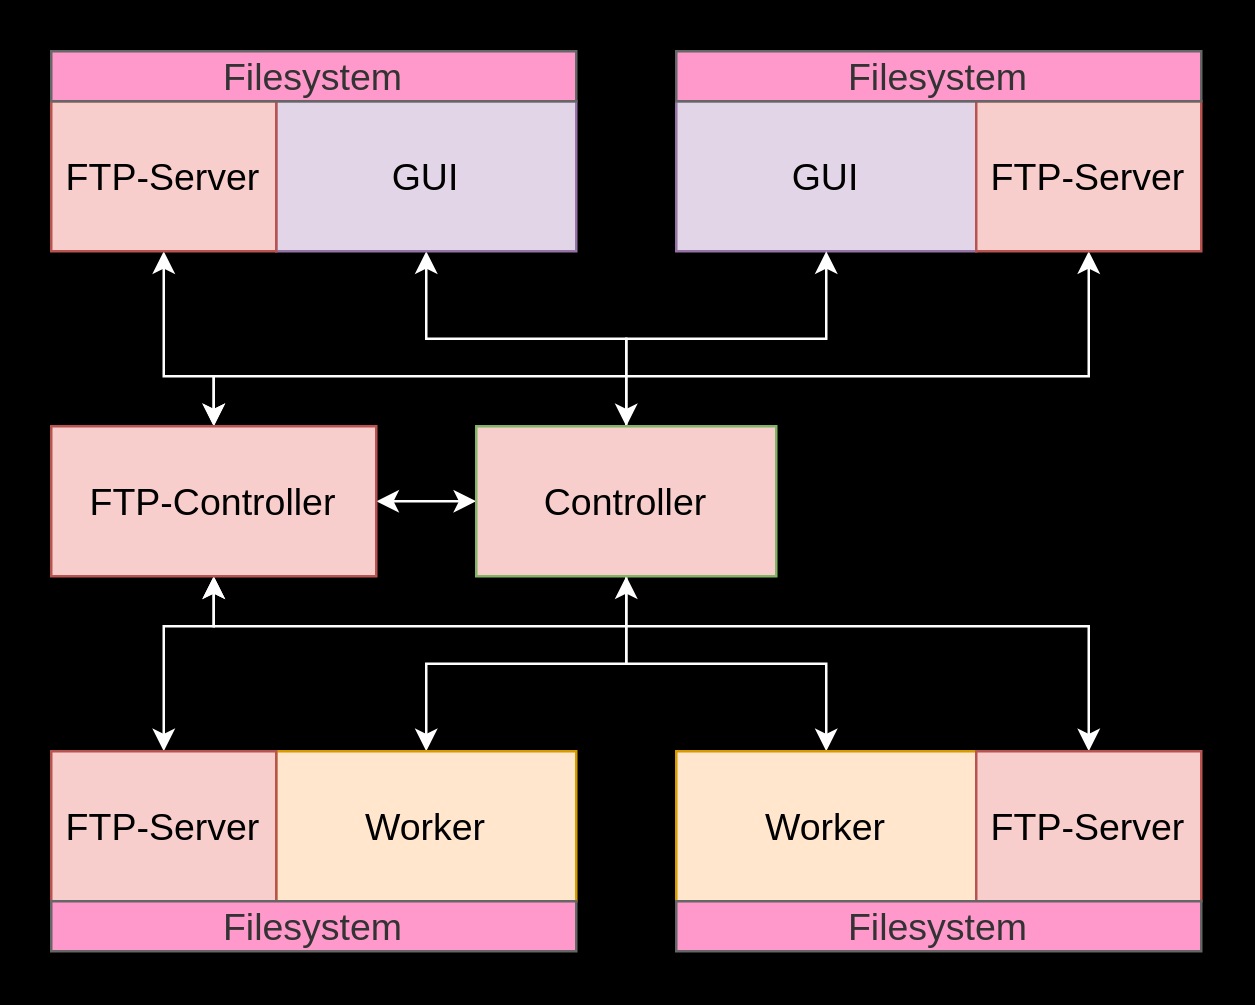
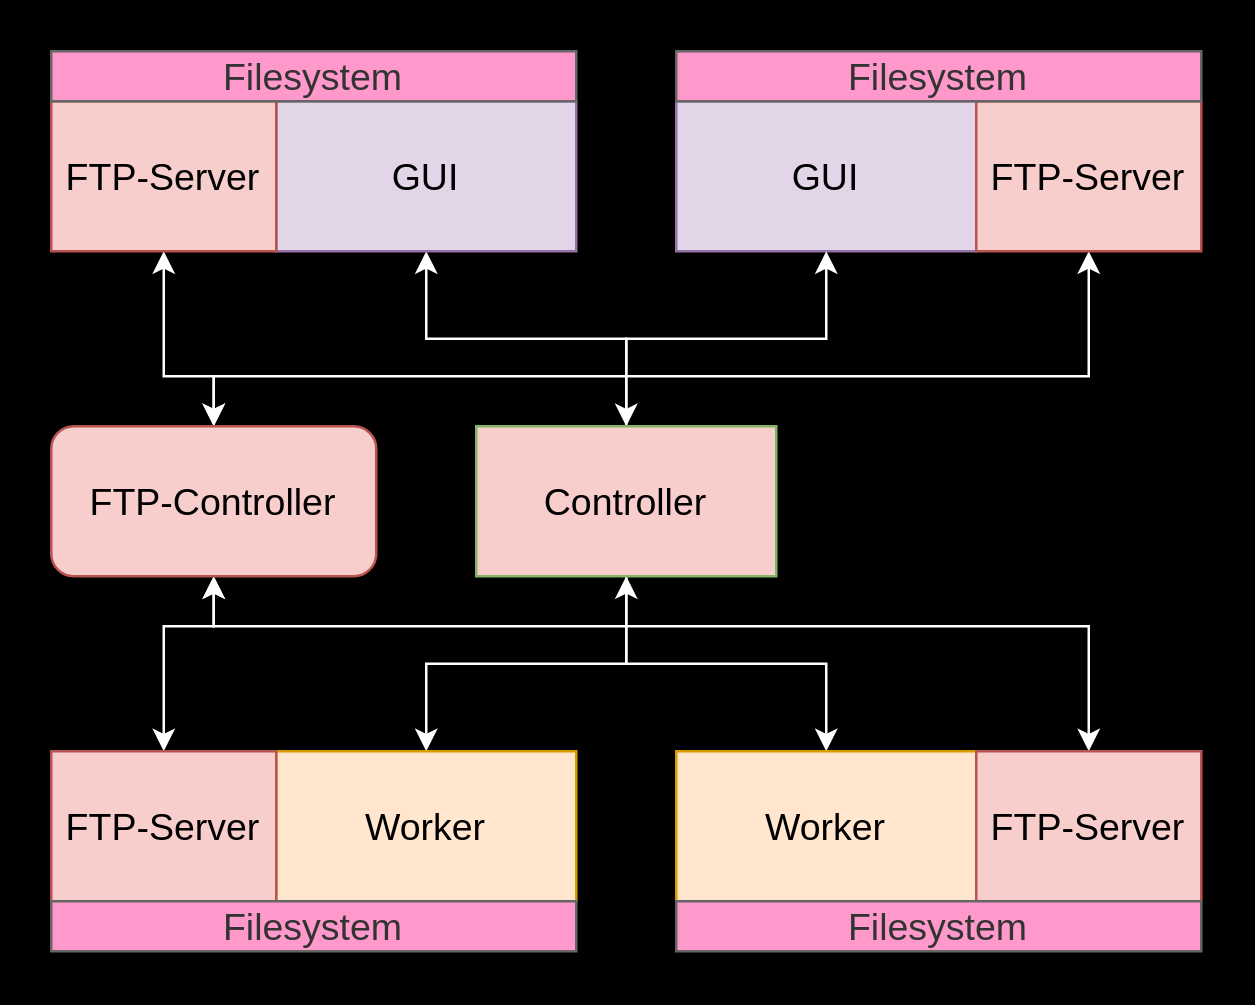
node "FTP-Controller": shape rectangle -> rounded rectangle
edge "FTP-Controller" -- "Controller": removed
